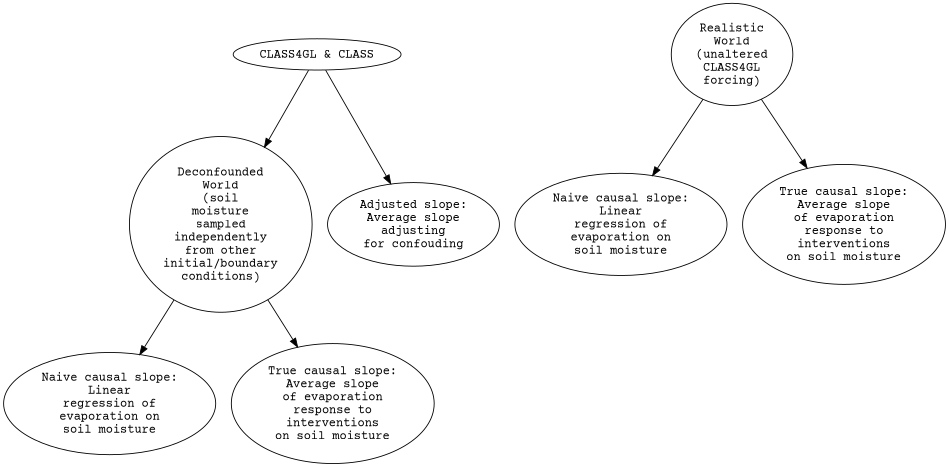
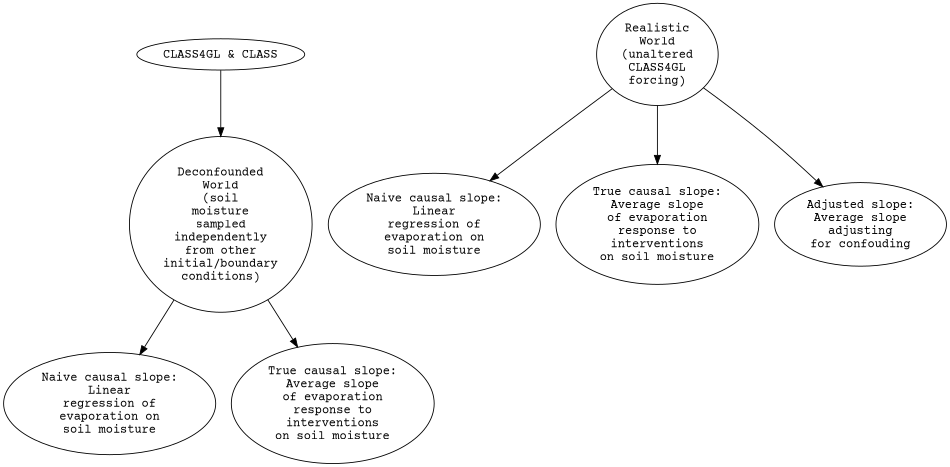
edge "CLASS4GL & CLASS" -> "Adjusted slope: Average slope adjusting for confouding": now "Realistic World (unaltered CLASS4GL forcing)" -> "Adjusted slope: Average slope adjusting for confouding"
